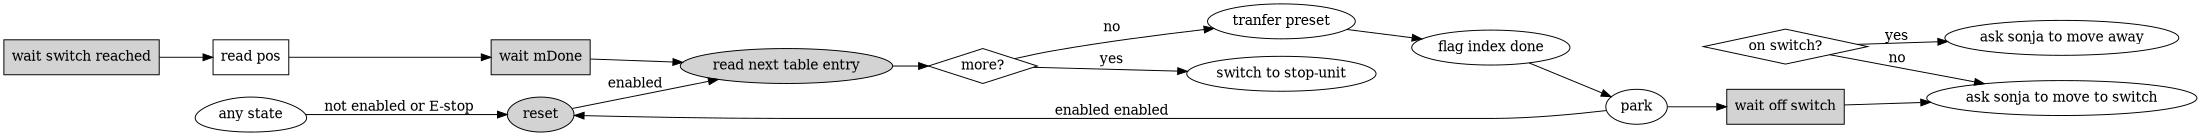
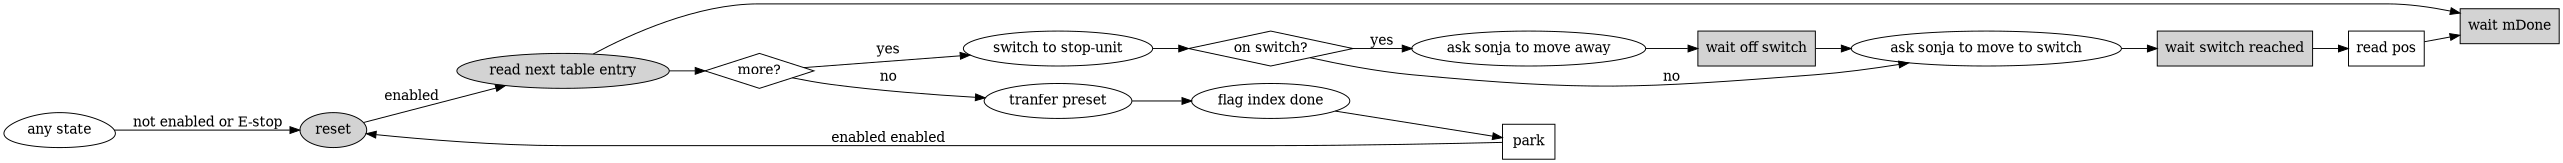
edge "switch to stop-unit" -> "on switch?": added
edge "ask sonja to move to switch" -> "wait switch reached": added
edge "wait mDone" -> "read next table entry": reversed
node "park": shape ellipse -> box
edge "park" -> "wait off switch": now "ask sonja to move away" -> "wait off switch"
